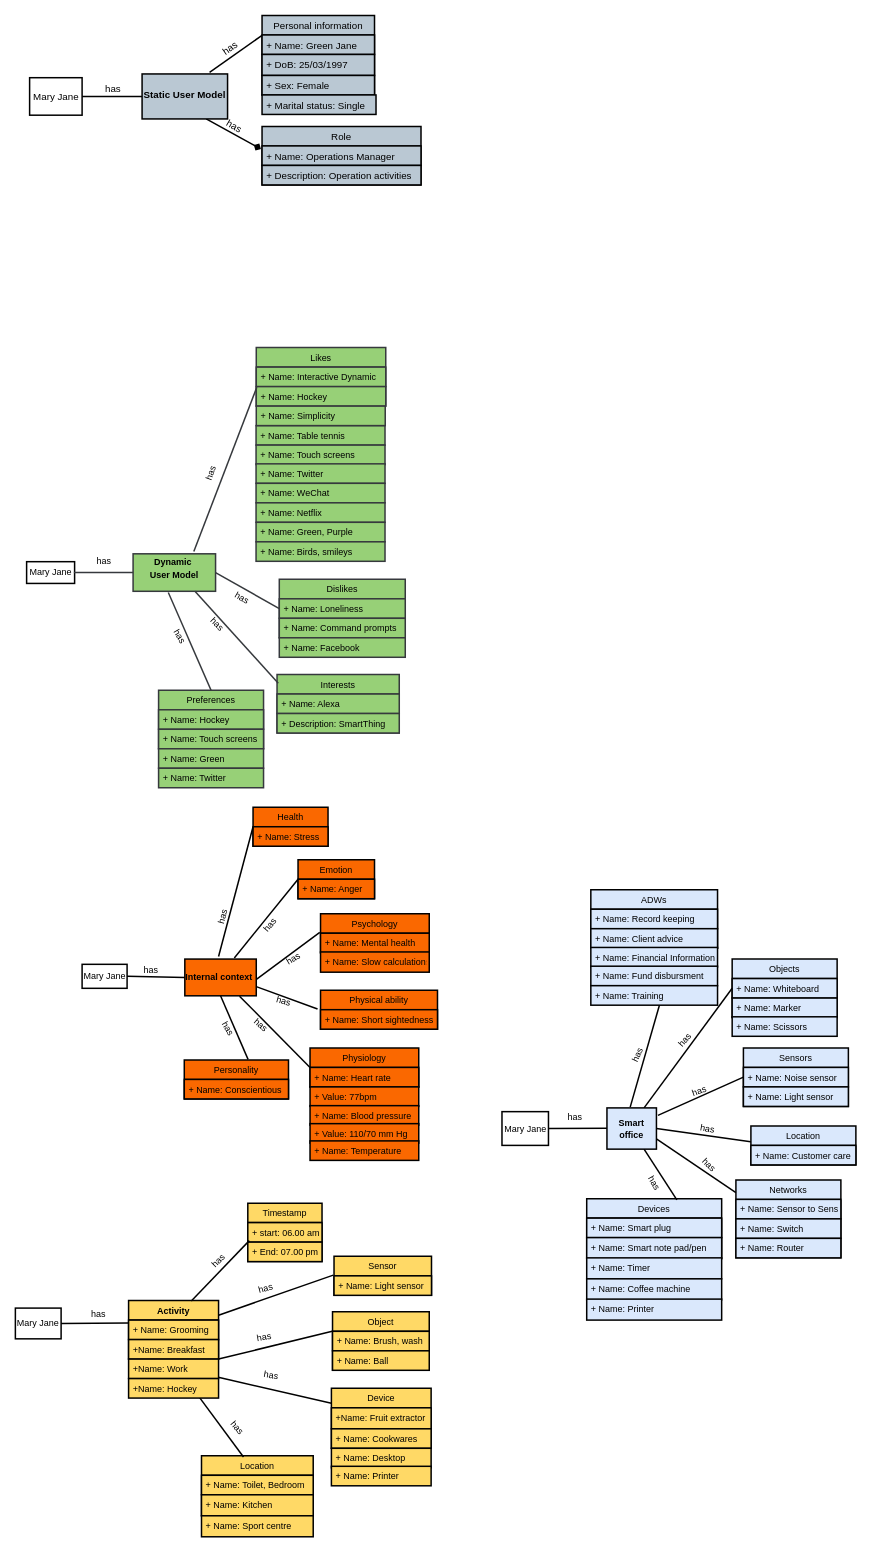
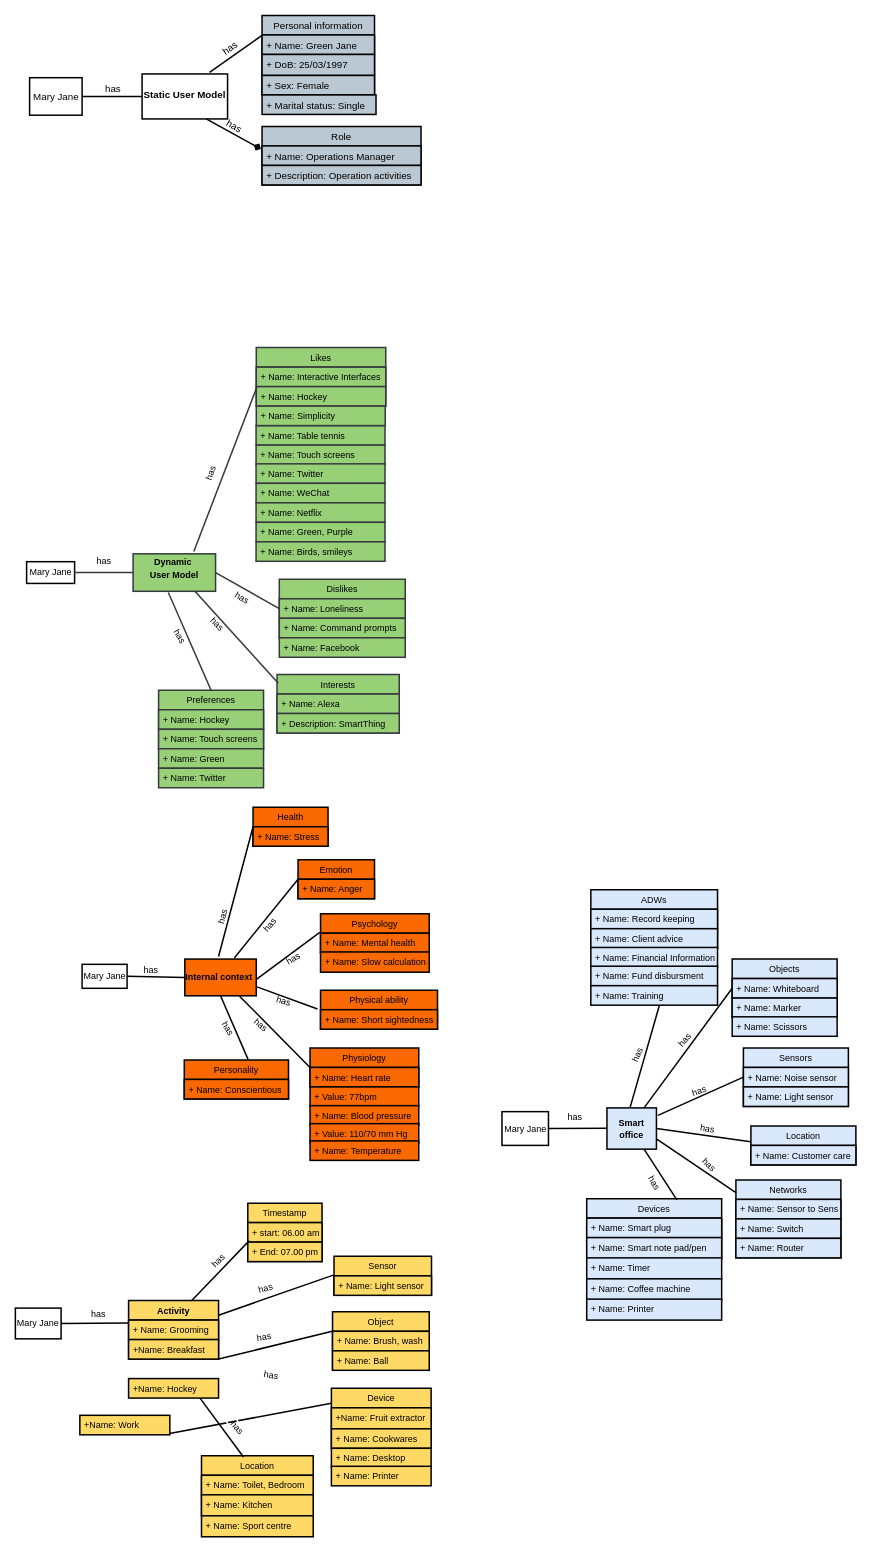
node "Static User Model": fillcolor #bac8d3 -> #ffffff
node "+ Name: Interactive Dynamic": label "+ Name: Interactive Dynamic" -> "+ Name: Interactive Interfaces"
node "+Name: Work": moved (174, 1369) -> (125, 1425)
